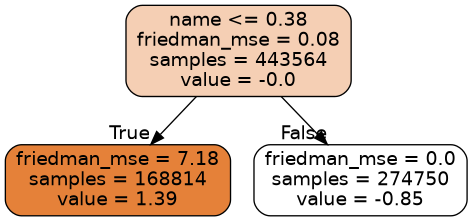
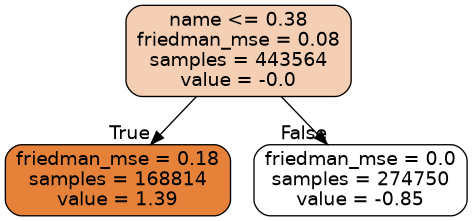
node "friedman_mse = 7.18 samples = 168814 value = 1.39": label "friedman_mse = 7.18 samples = 168814 value = 1.39" -> "friedman_mse = 0.18 samples = 168814 value = 1.39"
